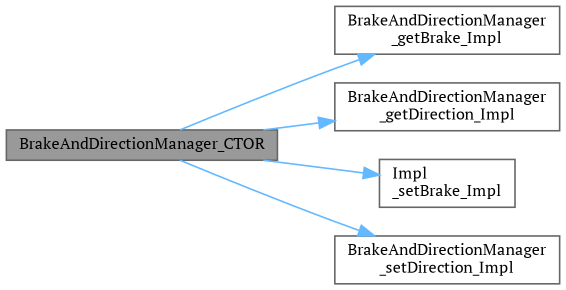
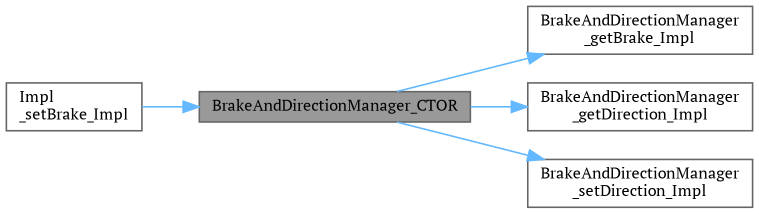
edge "BrakeAndDirectionManager_CTOR" -> "Impl _setBrake_Impl": reversed
